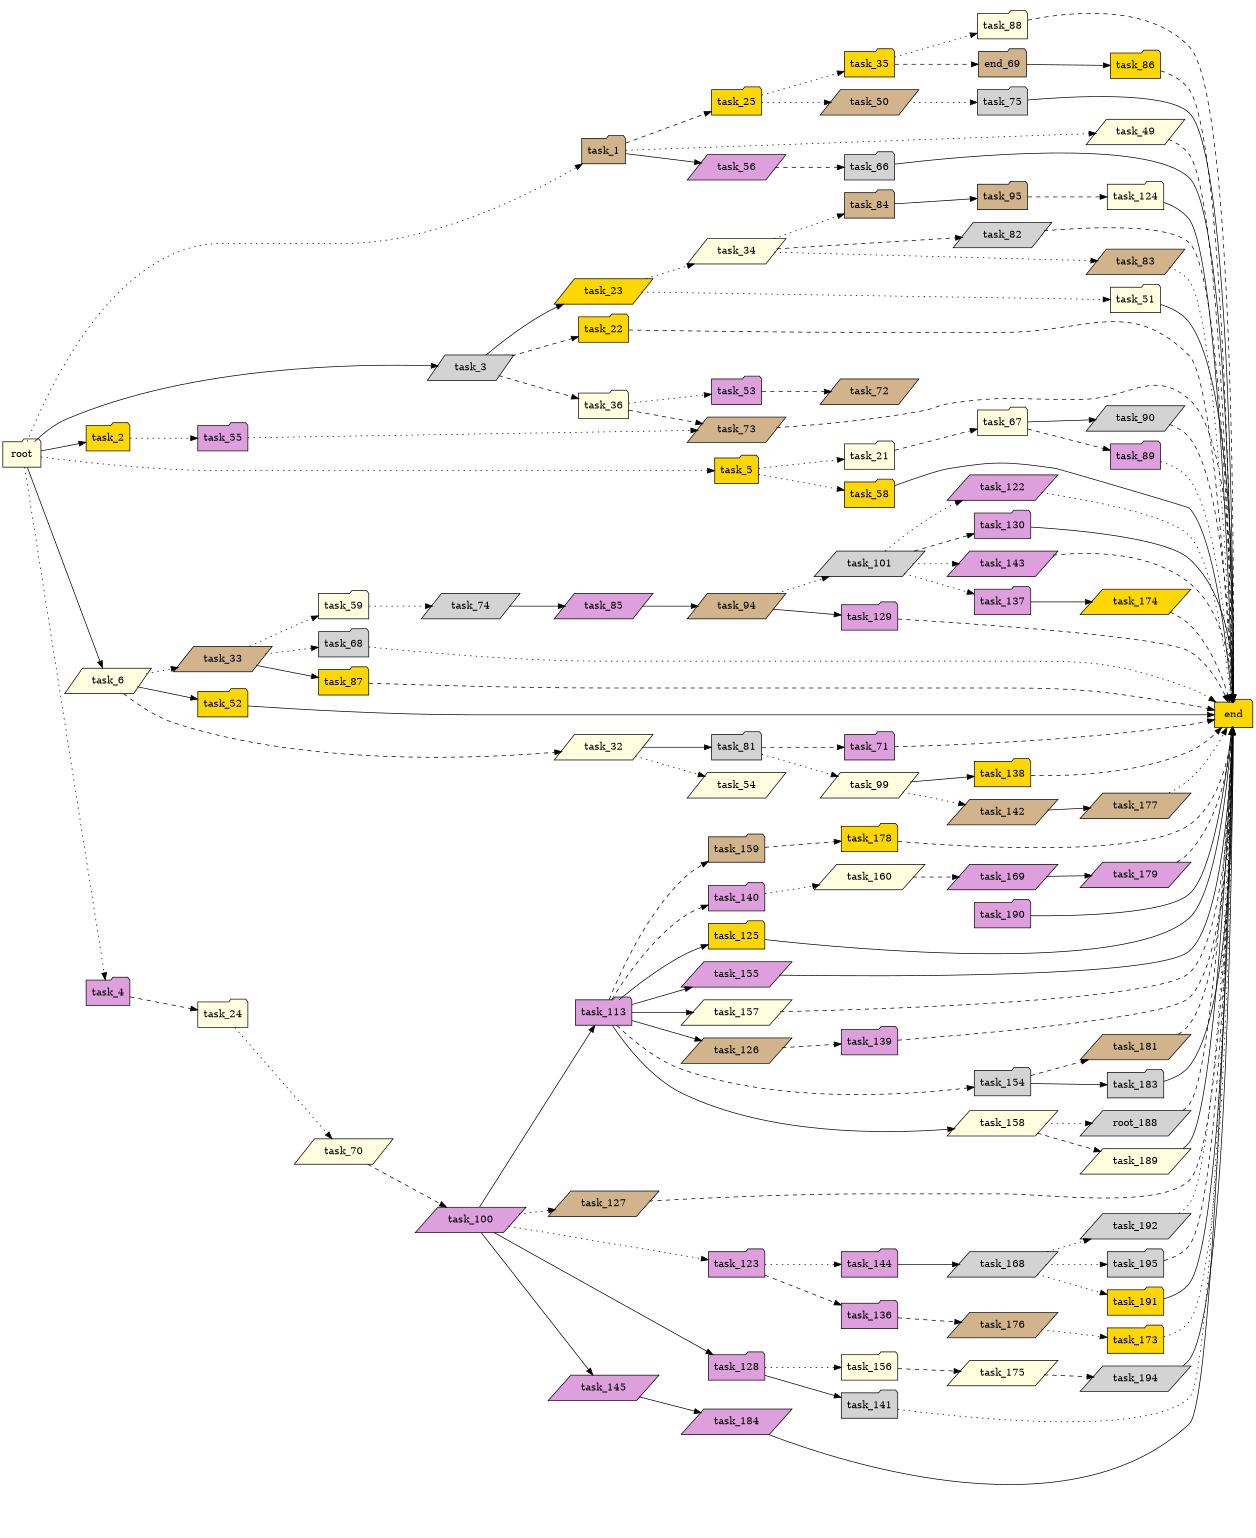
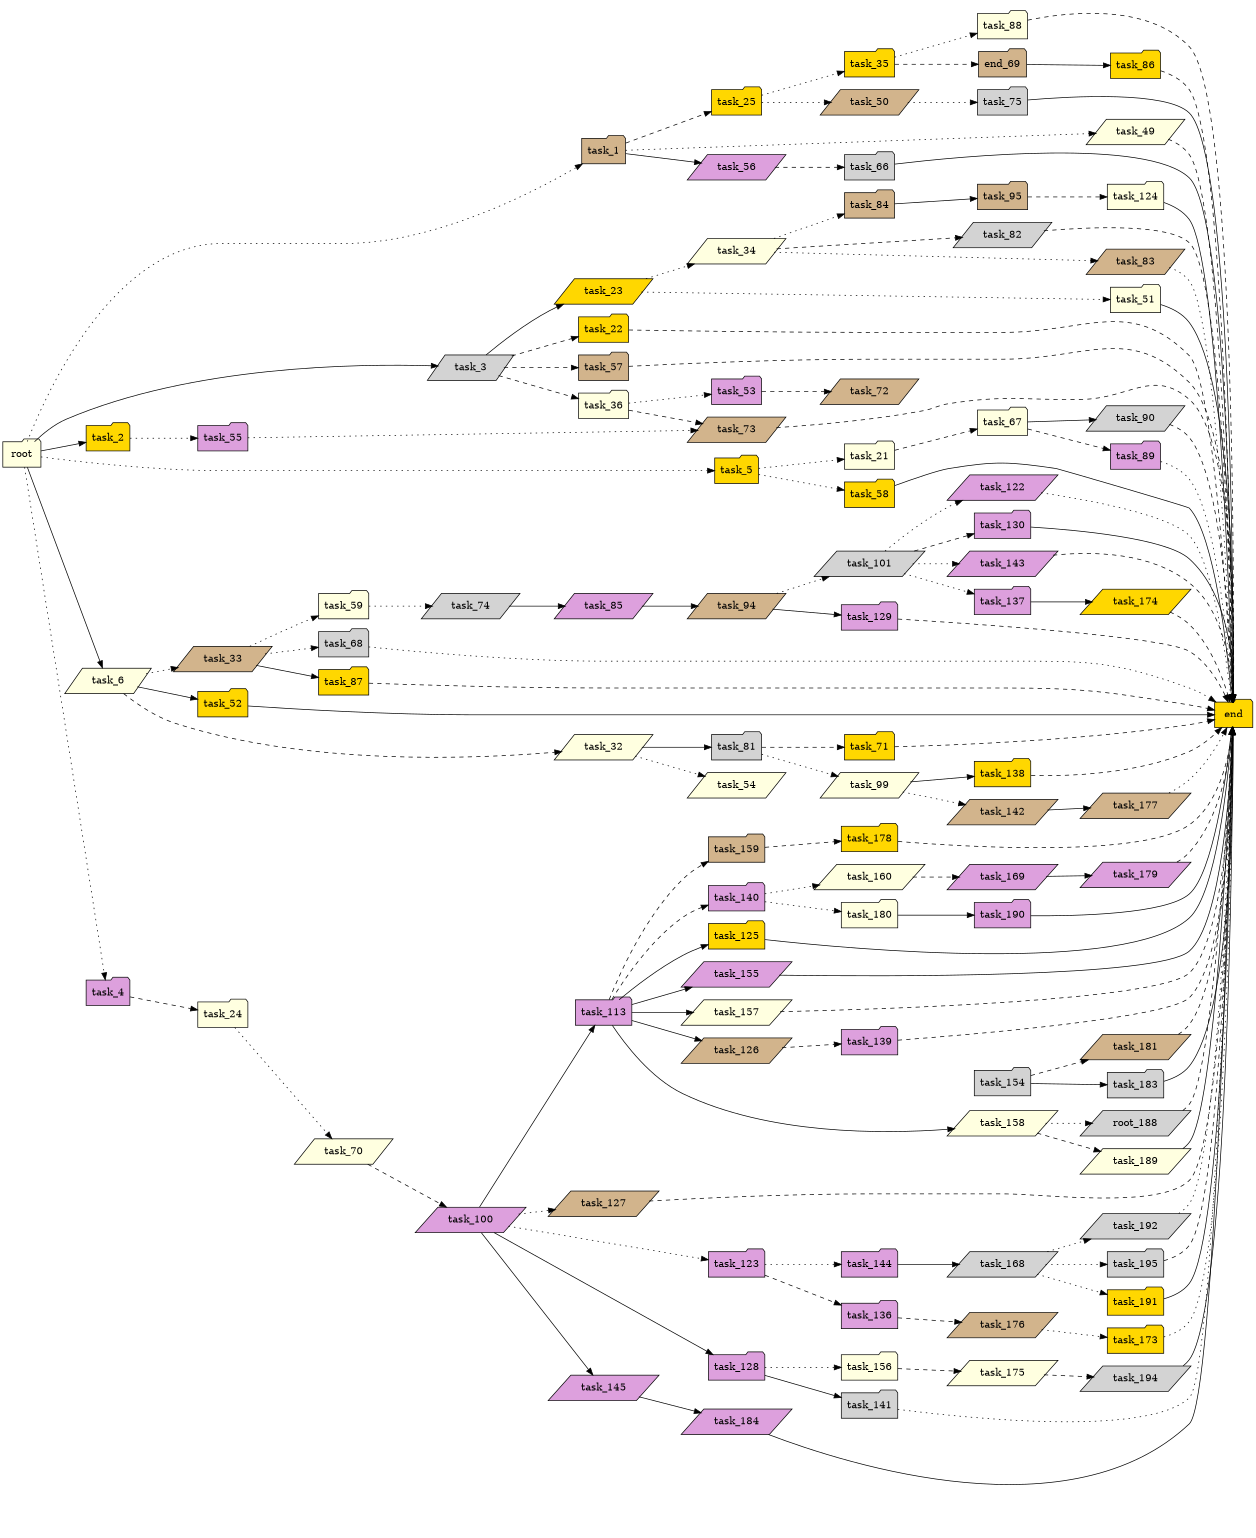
node "task_57": added
node "task_71": fillcolor plum -> gold
node "task_180": added
edge "task_113" -> "task_154": removed
